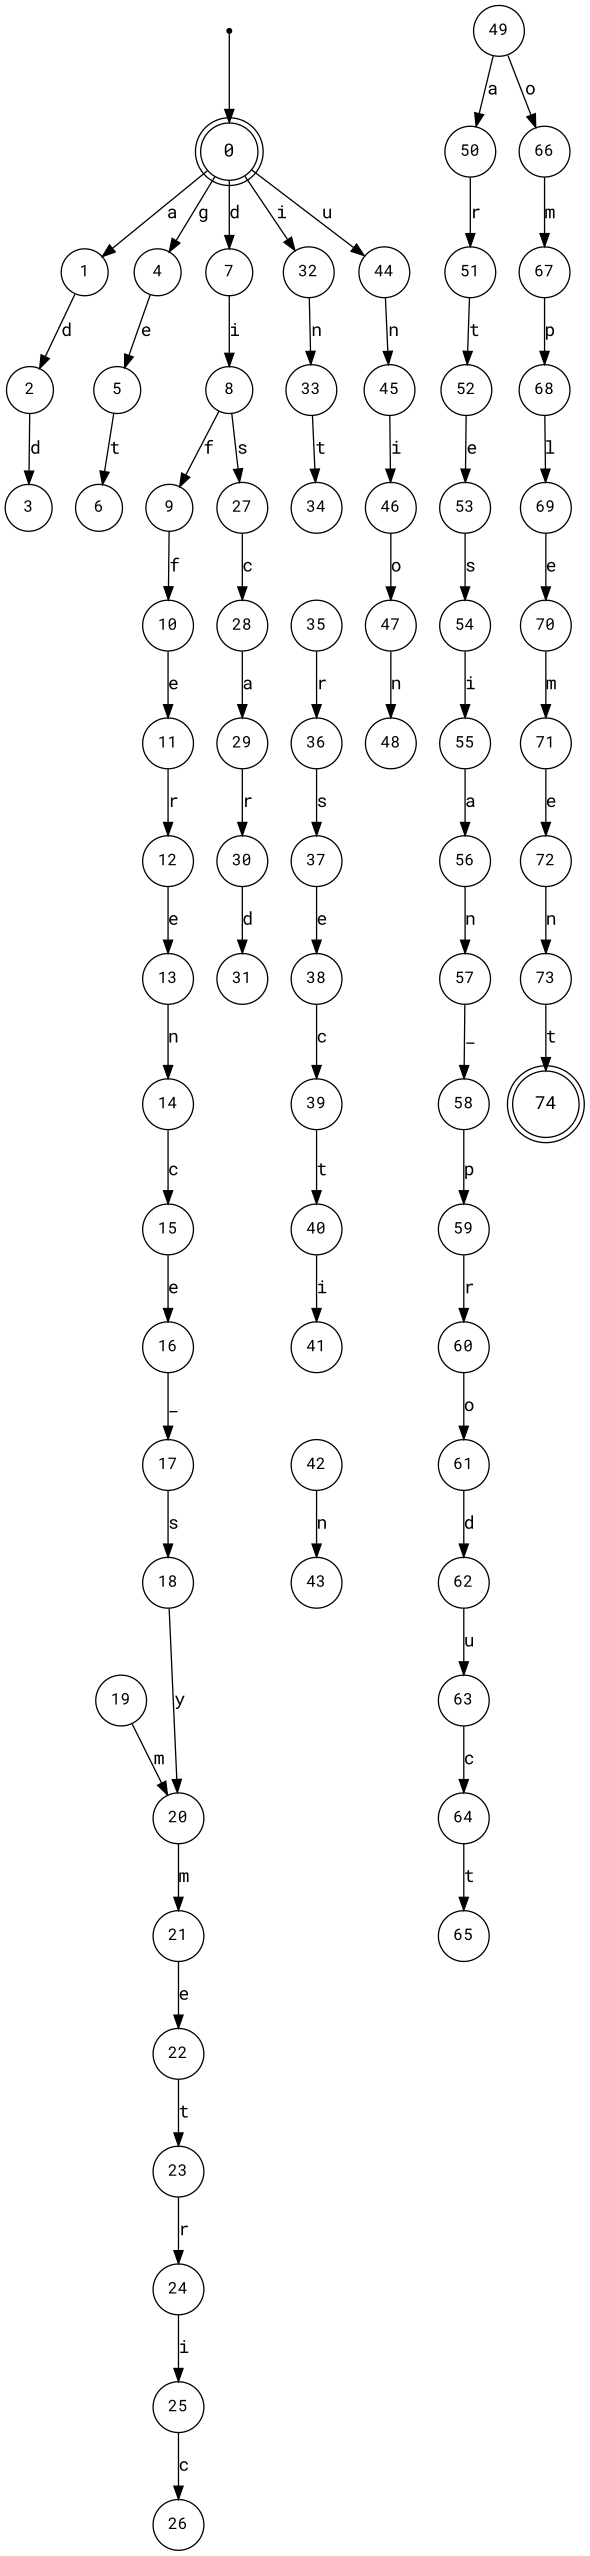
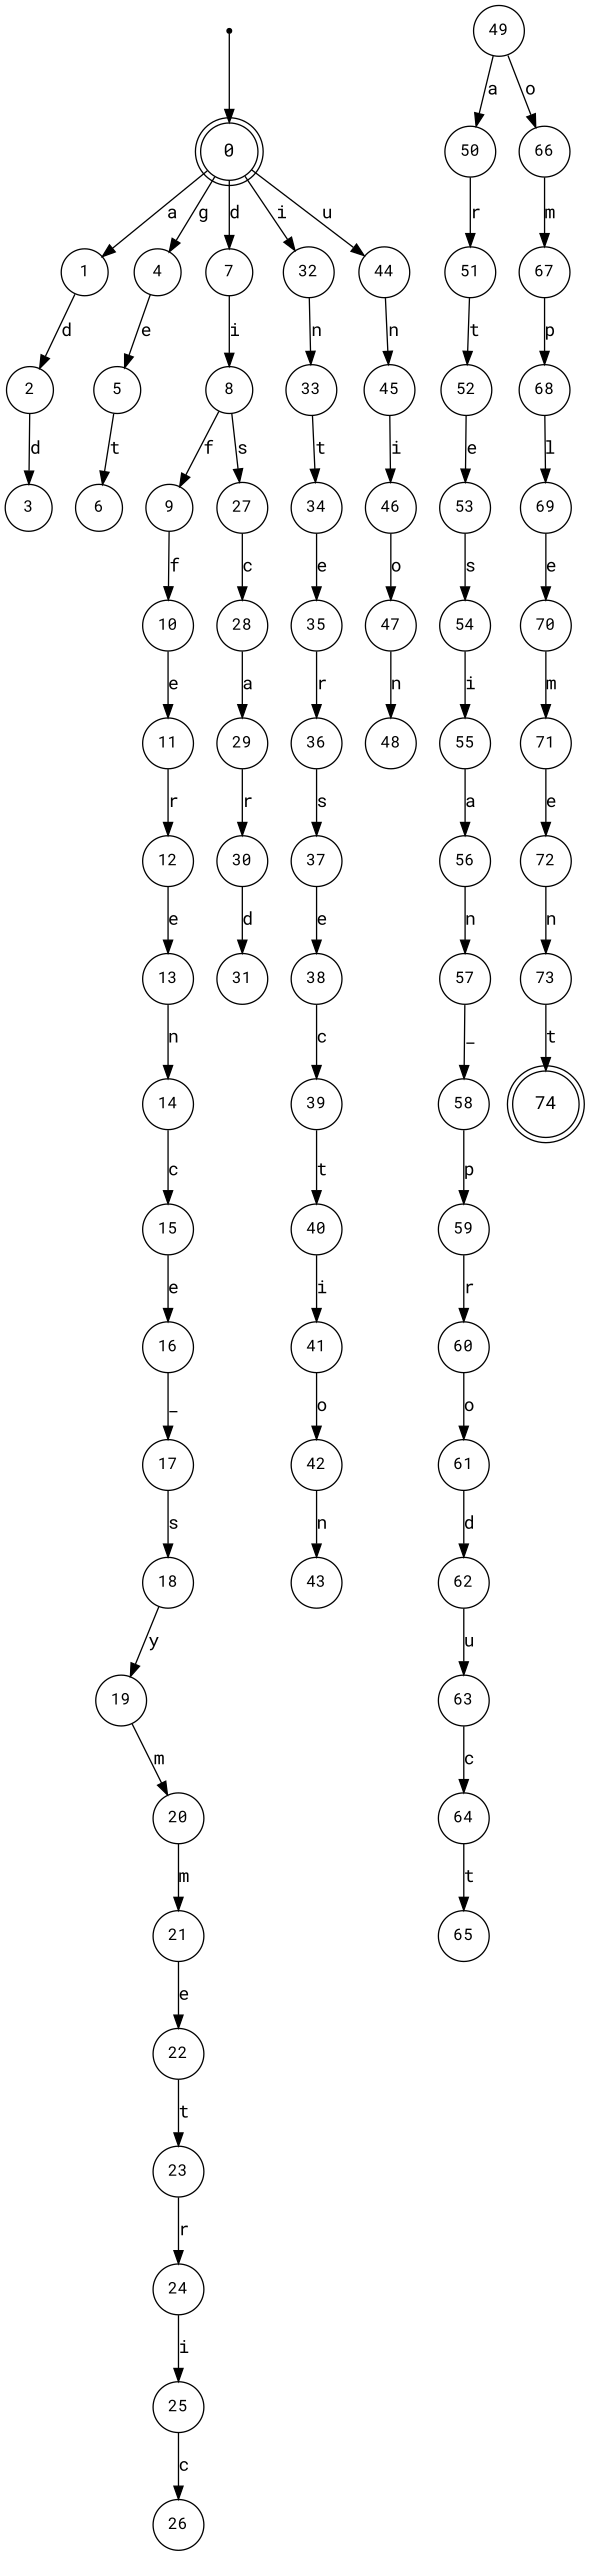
edge "34" -> "35": added, label "e"
edge "41" -> "42": added, label "o"
edge "18" -> "20": now "18" -> "19"
